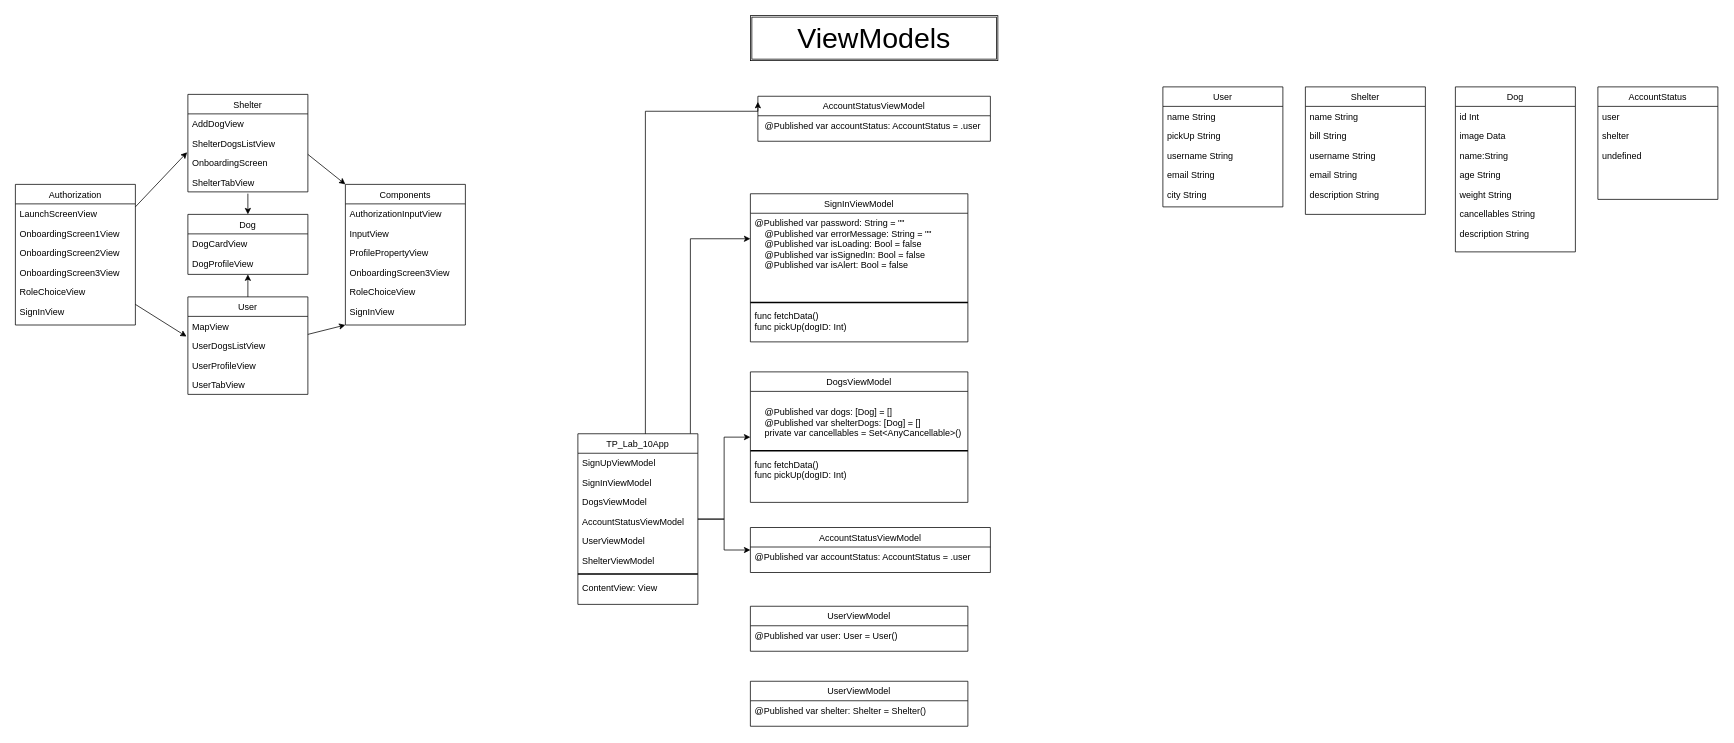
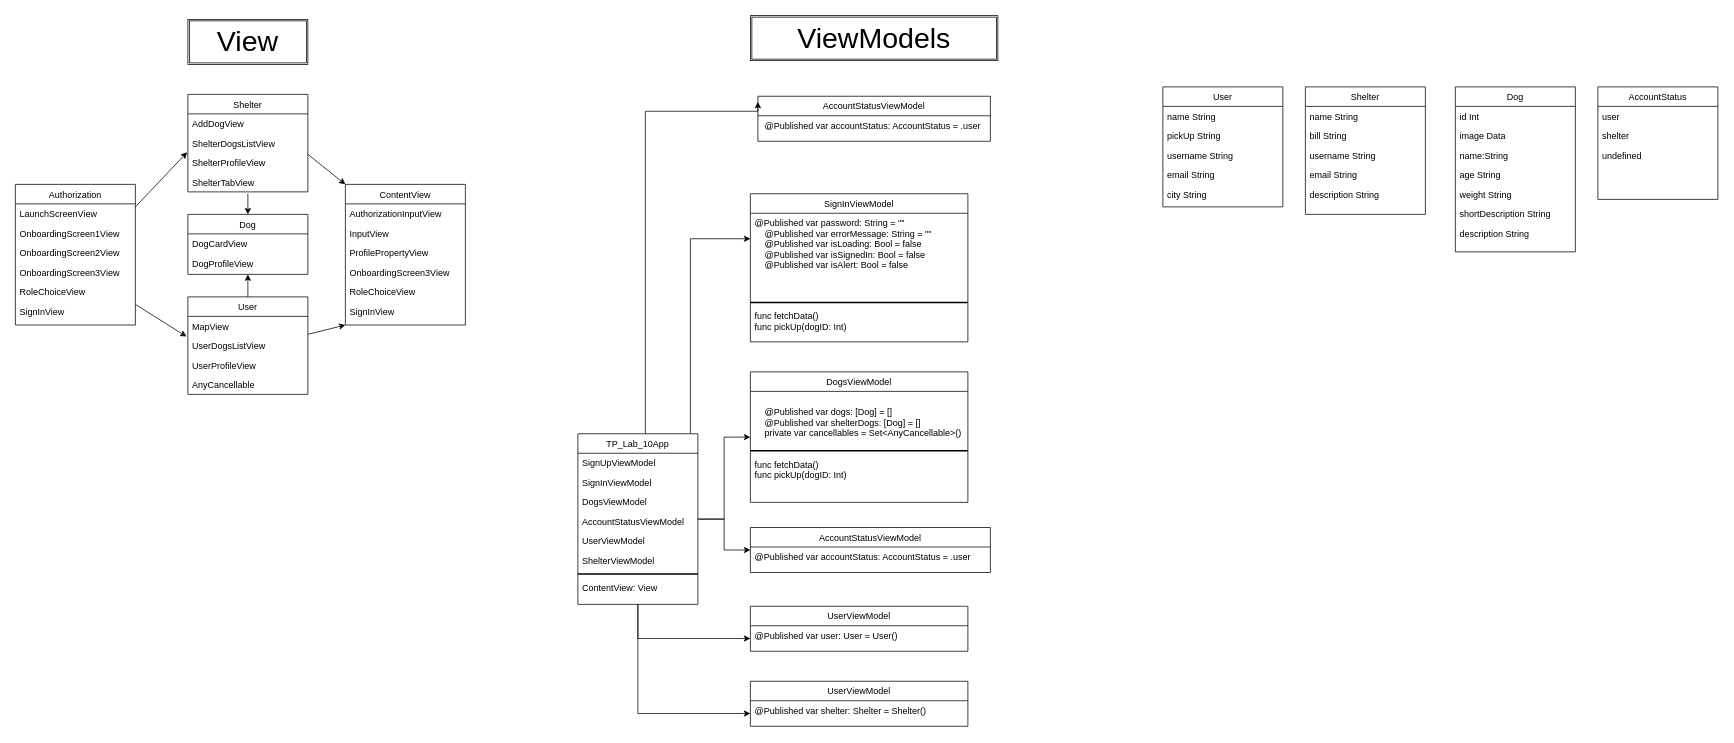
node "View": added
node "OnboardingScreen": label "OnboardingScreen" -> "ShelterProfileView"
node "Components": label "Components" -> "ContentView"
node "cancellables String": label "cancellables String" -> "shortDescription String"
node "UserTabView": label "UserTabView" -> "AnyCancellable"
edge "TP_Lab_10App" -> "@Published var user: User = User()": added
edge "TP_Lab_10App" -> "@Published var shelter: Shelter = Shelter()": added
